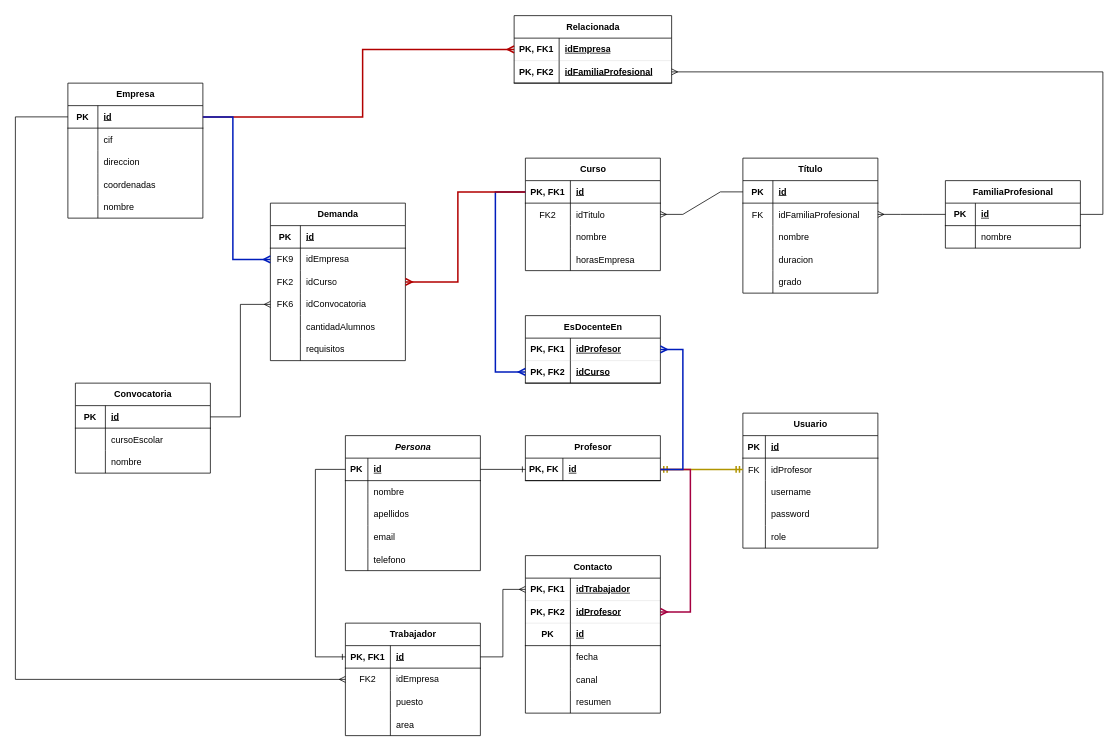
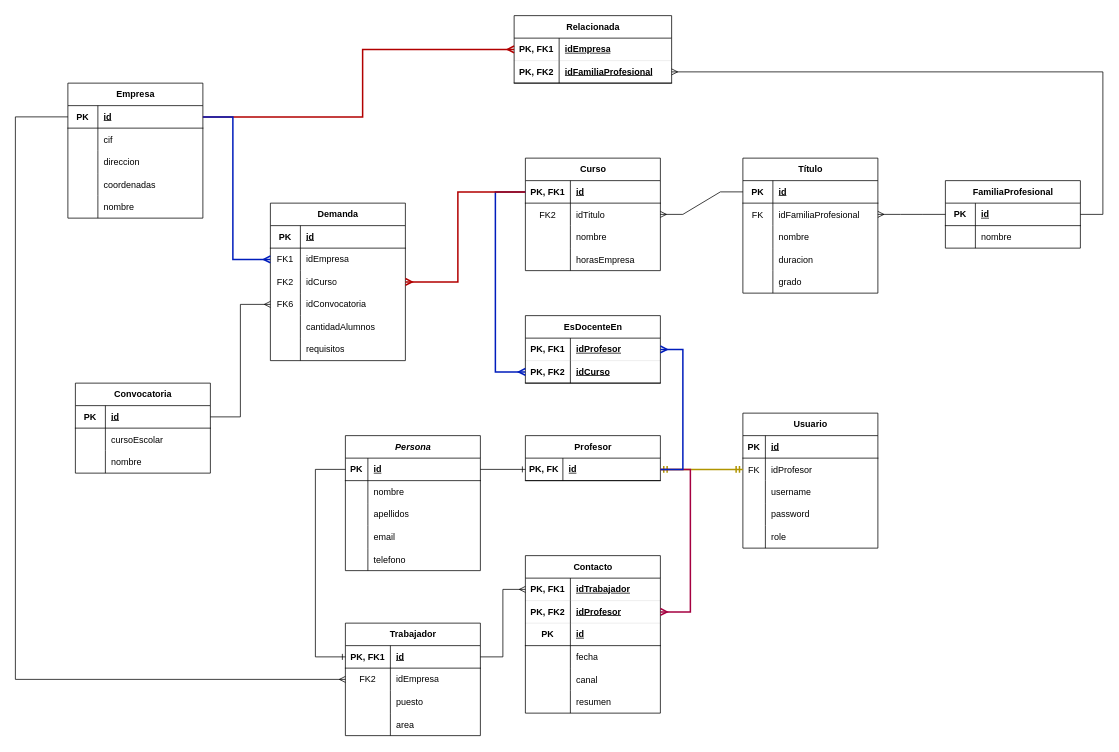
node "FK9": label "FK9" -> "FK1"
